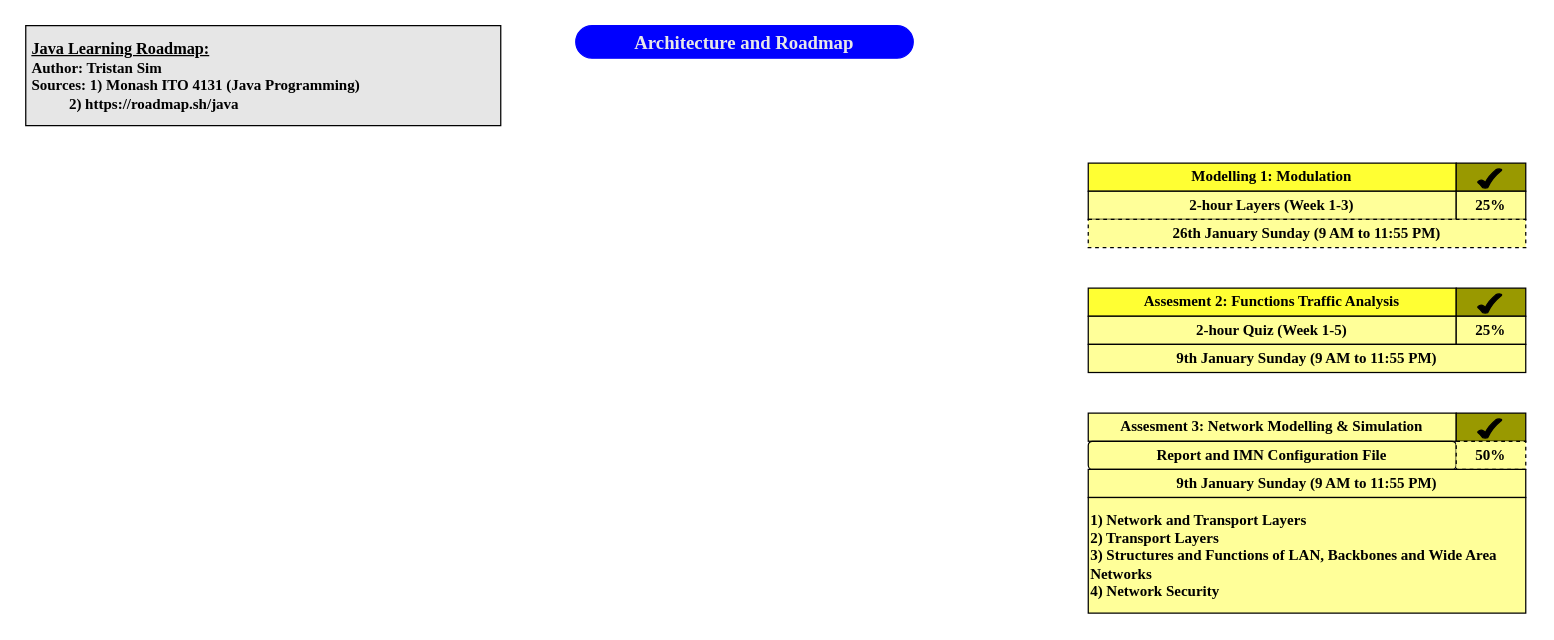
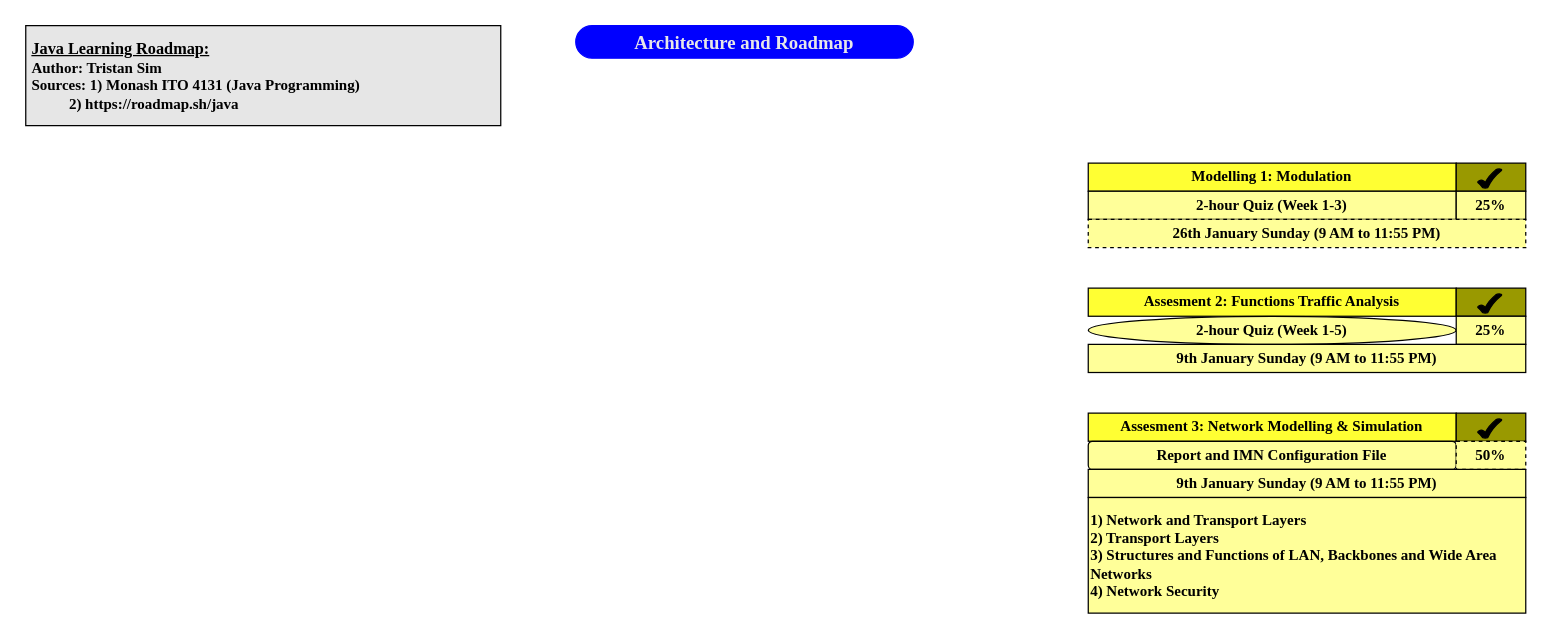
node "2-hour Layers (Week 1-3)": label "2-hour Layers (Week 1-3)" -> "2-hour Quiz (Week 1-3)"
node "2-hour Quiz (Week 1-5)": shape rectangle -> ellipse
node "Assesment 3: Network Modelling & Simulation": fillcolor #ffff99 -> #ffff33
